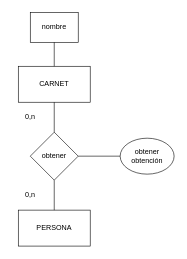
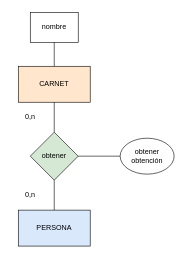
node "CARNET": fillcolor #ffffff -> #ffe6cc
node "obtener": fillcolor #ffffff -> #d5e8d4
node "PERSONA": fillcolor #ffffff -> #dae8fc
